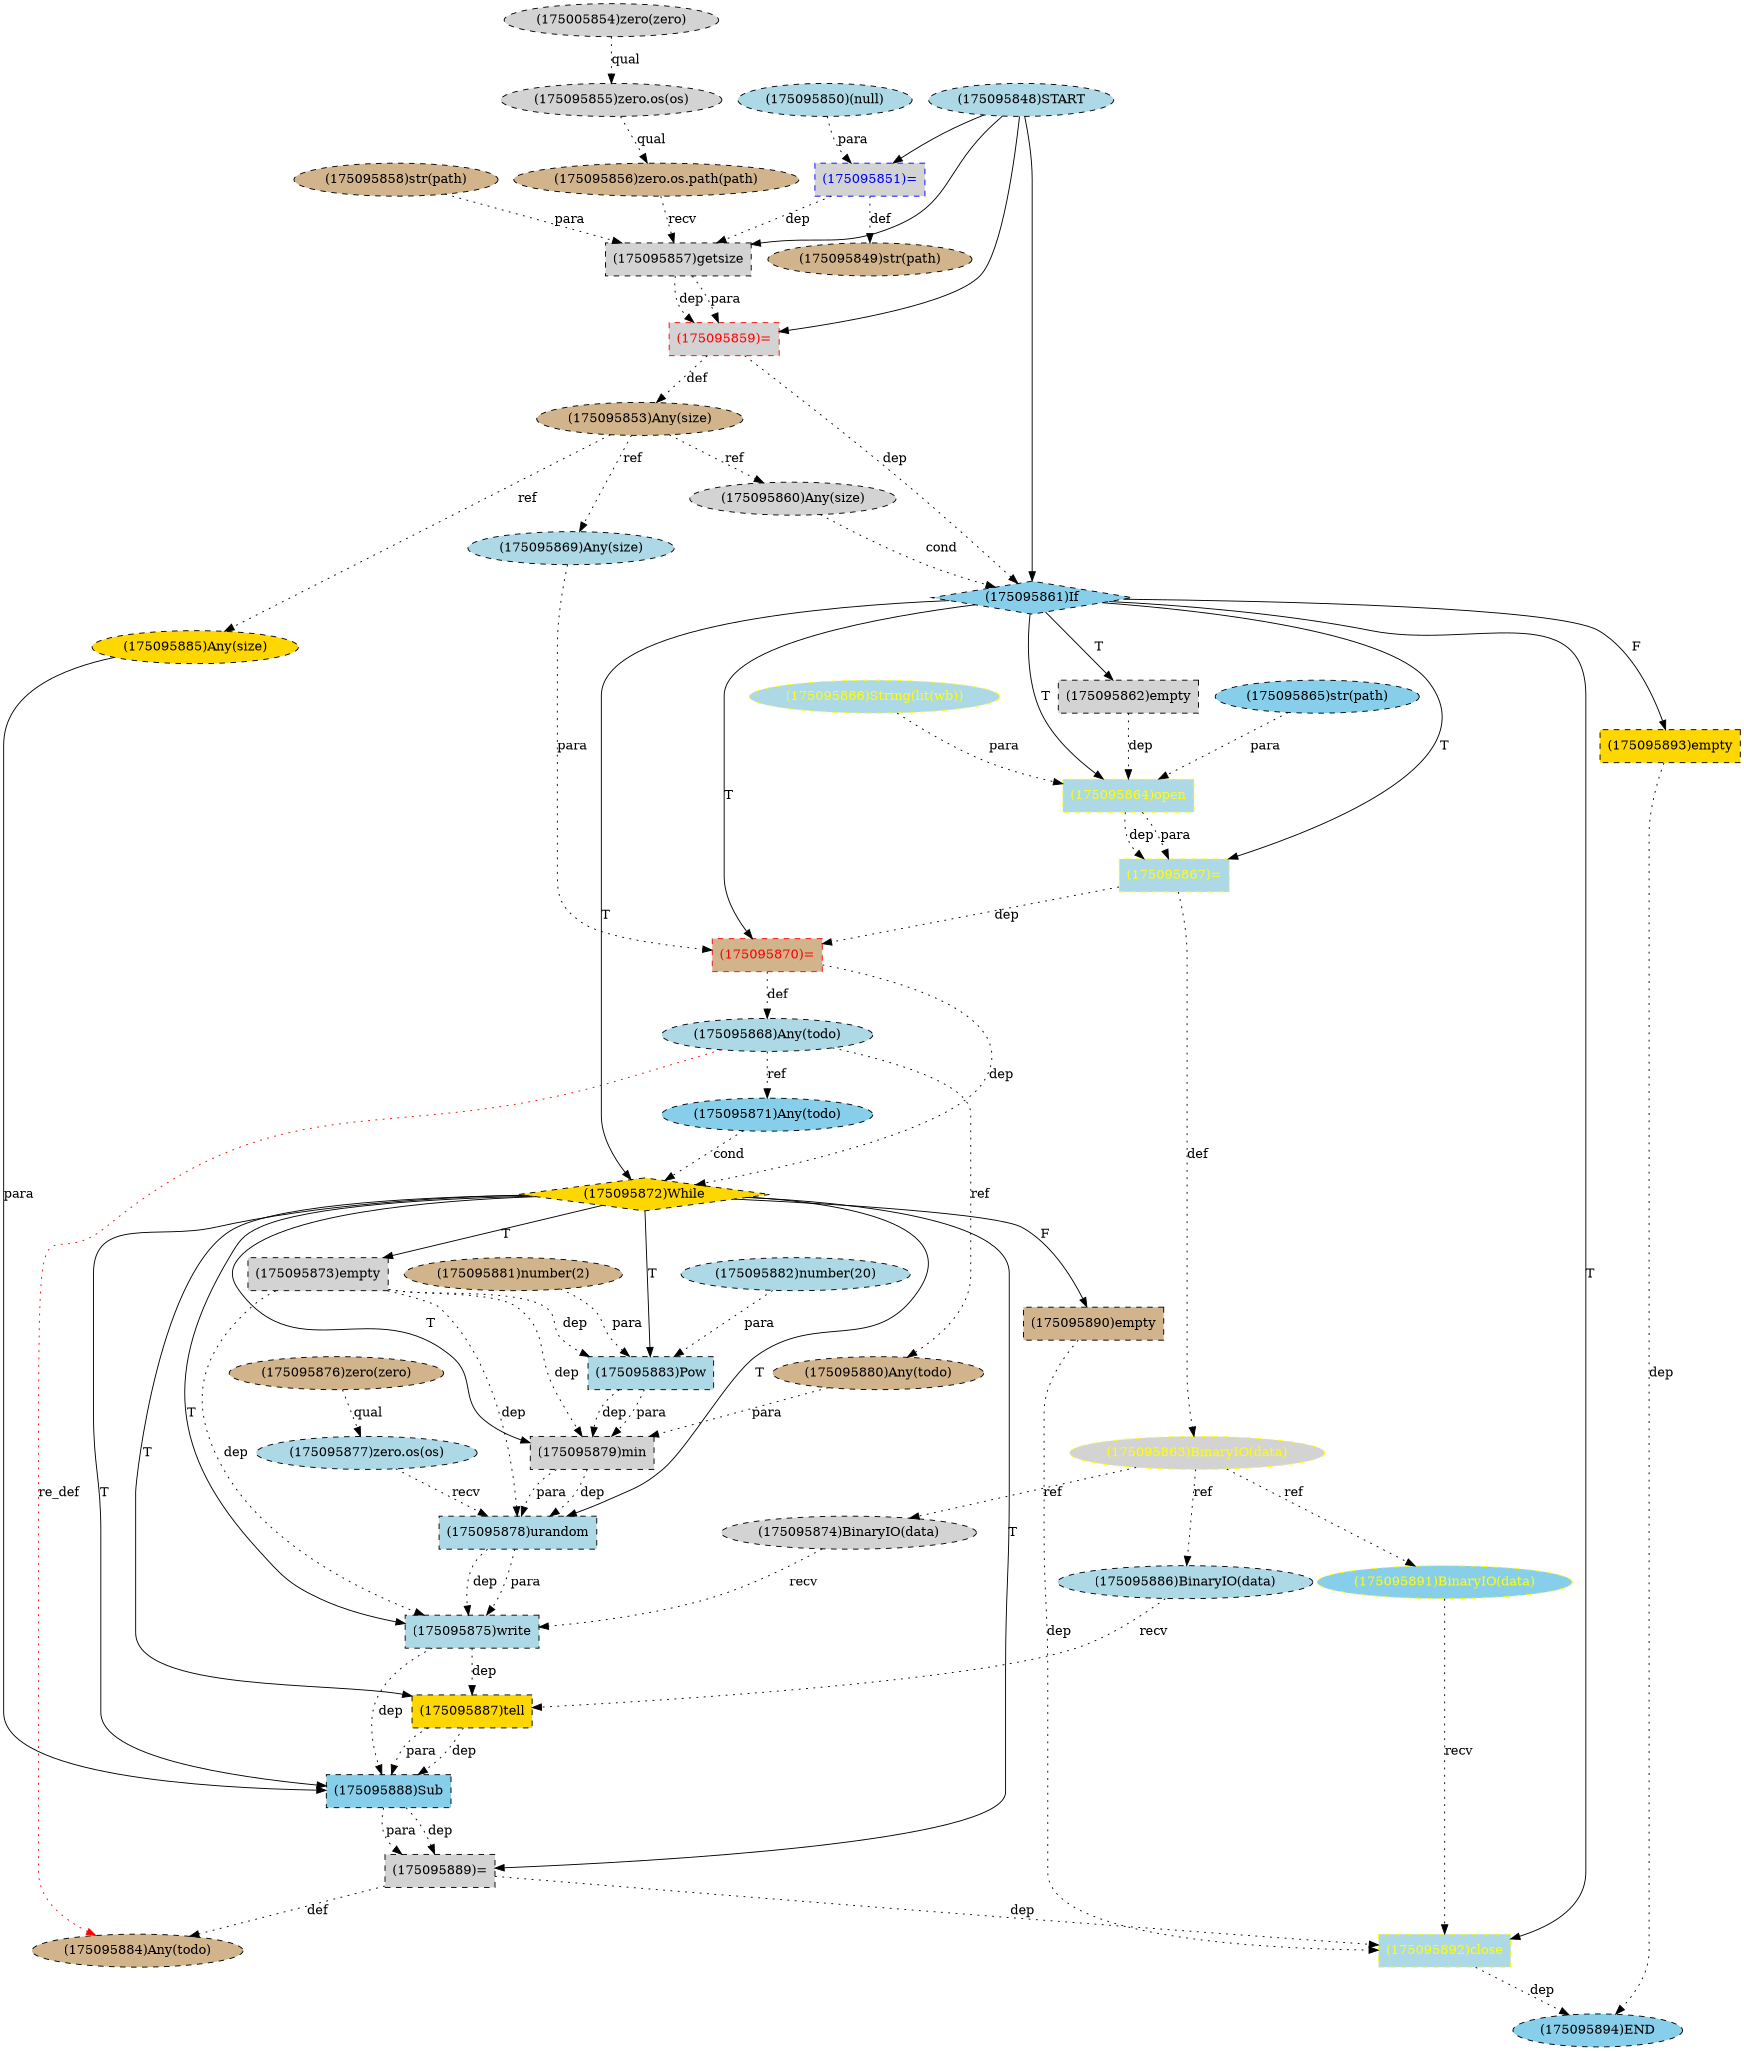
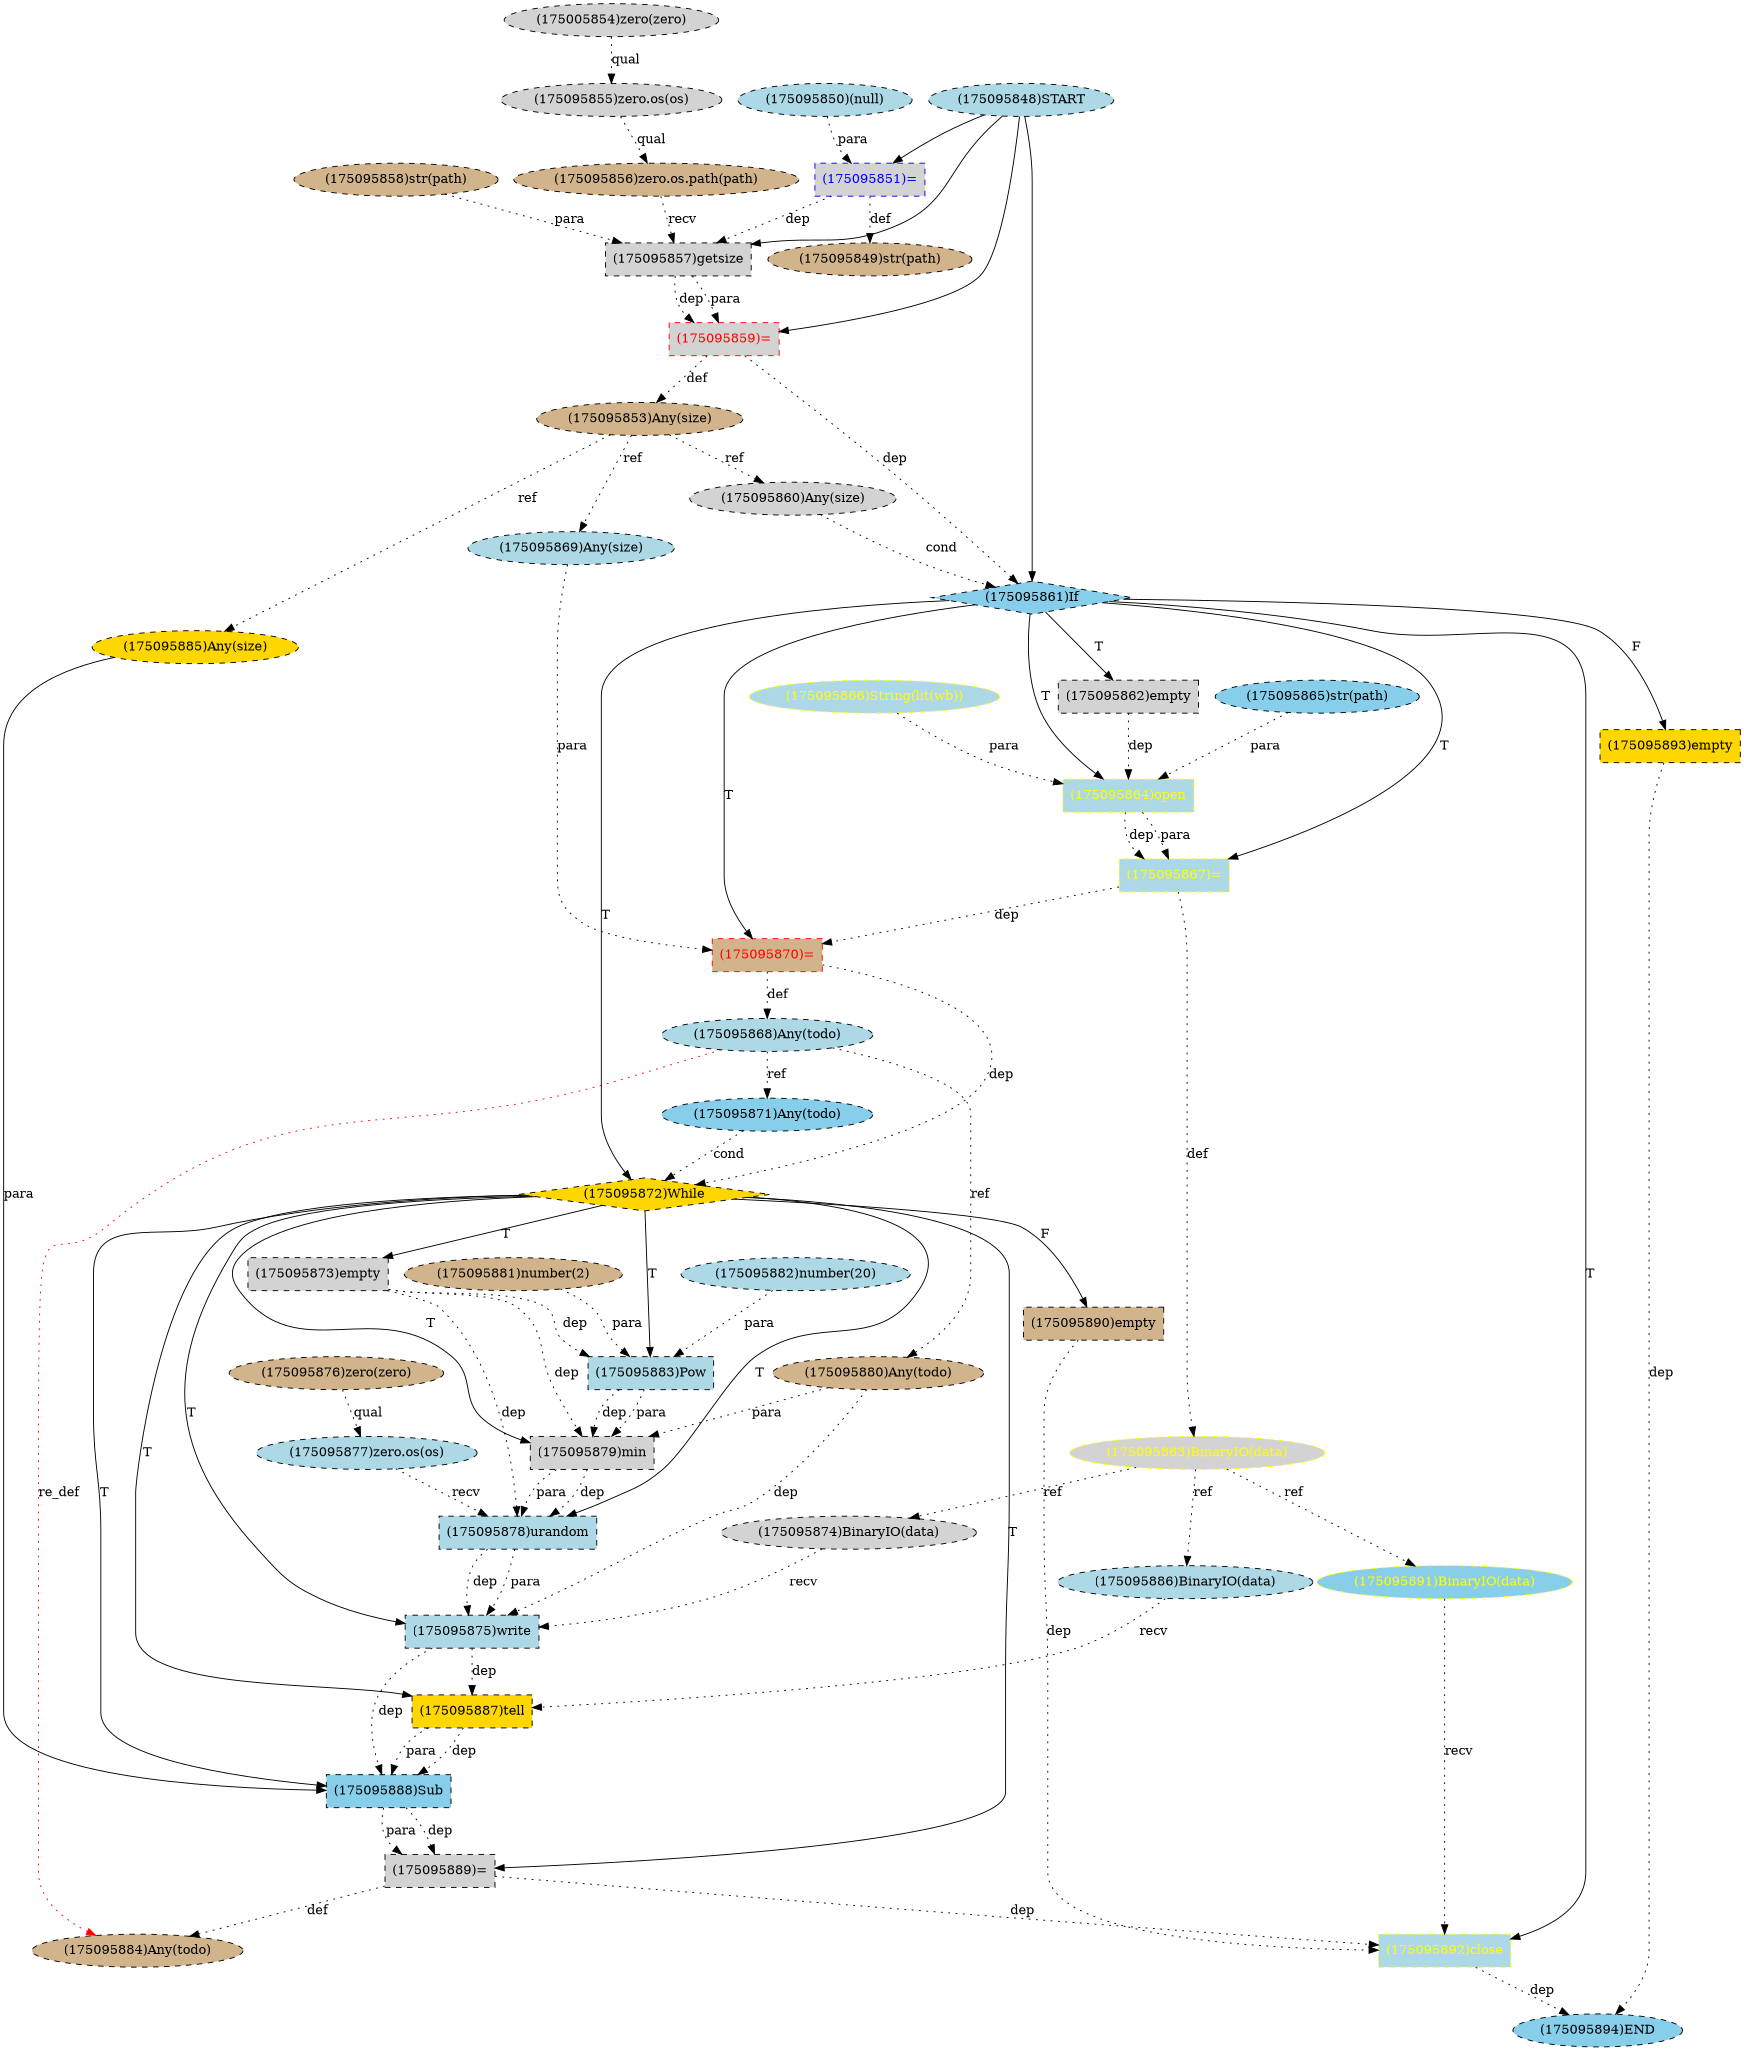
edge "(175095873)empty" -> "(175095875)write": now "(175095880)Any(todo)" -> "(175095875)write"
